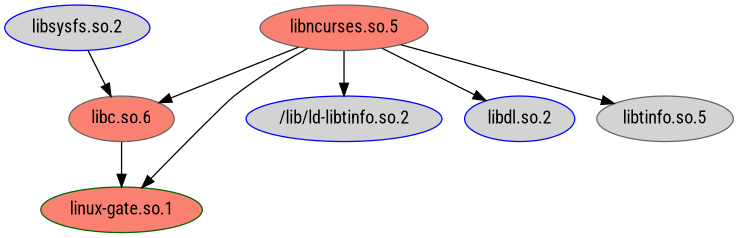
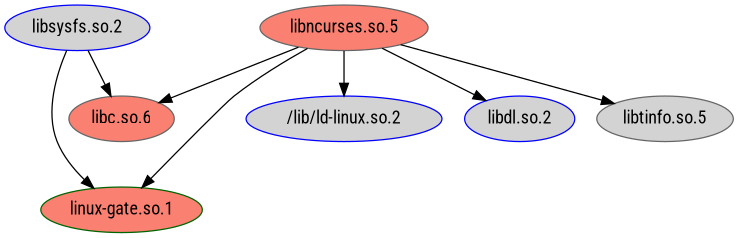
node "/lib/ld-libtinfo.so.2": label "/lib/ld-libtinfo.so.2" -> "/lib/ld-linux.so.2"
edge "libc.so.6" -> "linux-gate.so.1": now "libsysfs.so.2" -> "linux-gate.so.1"
